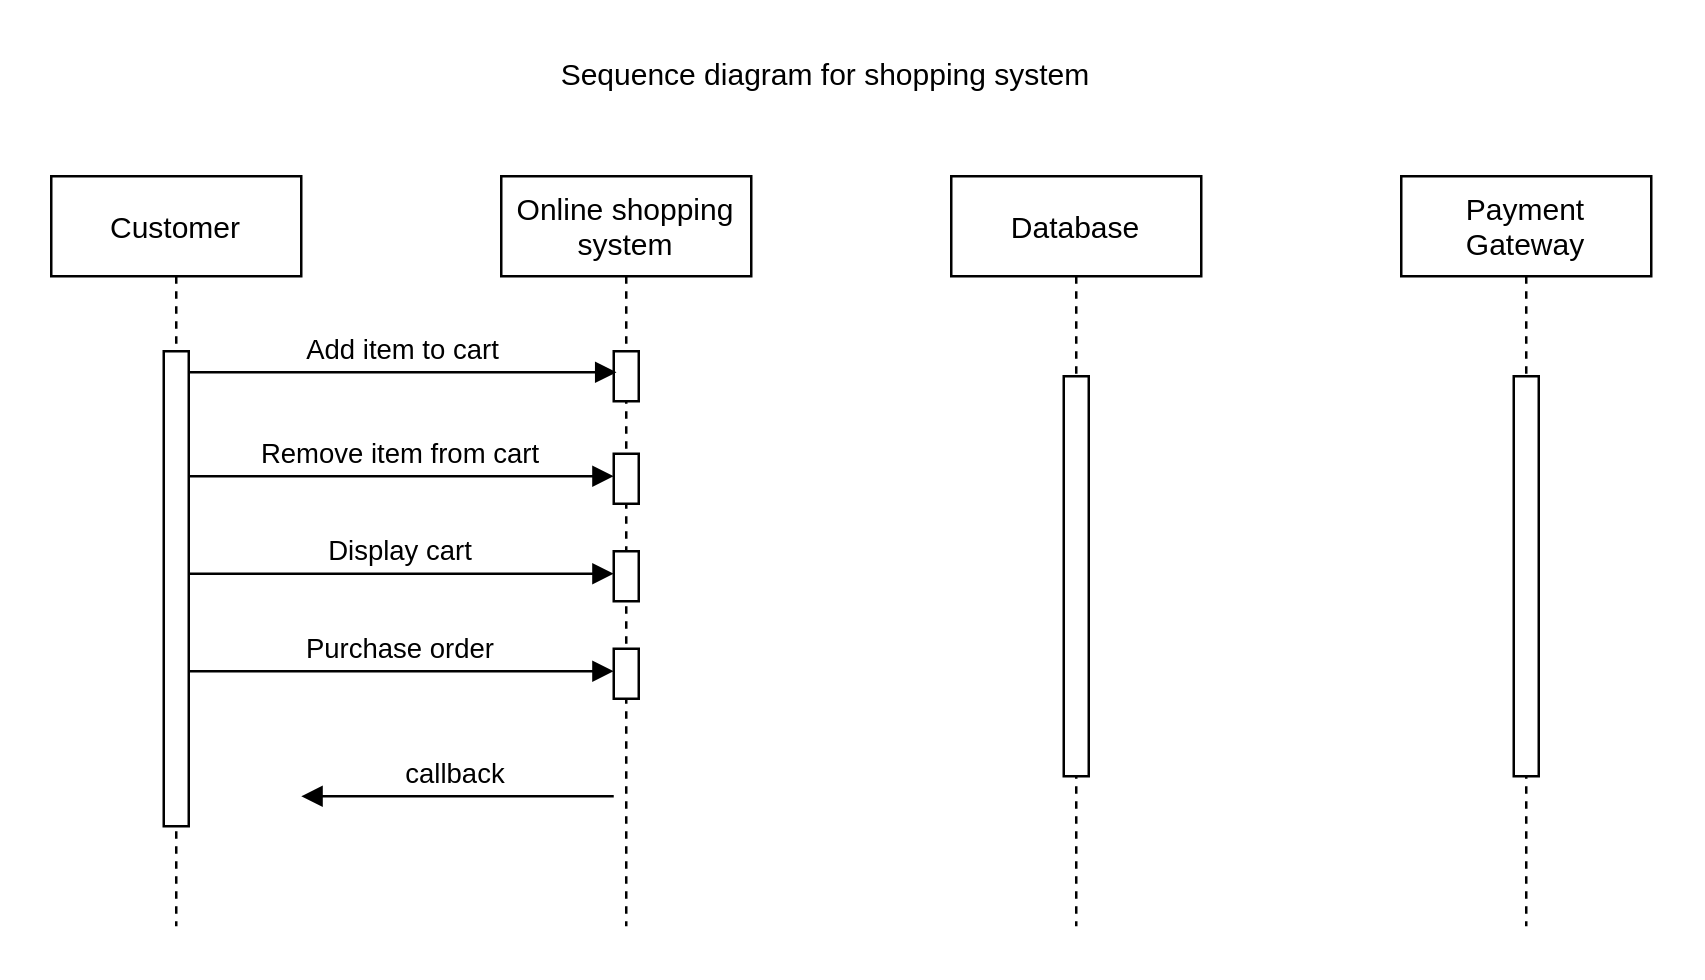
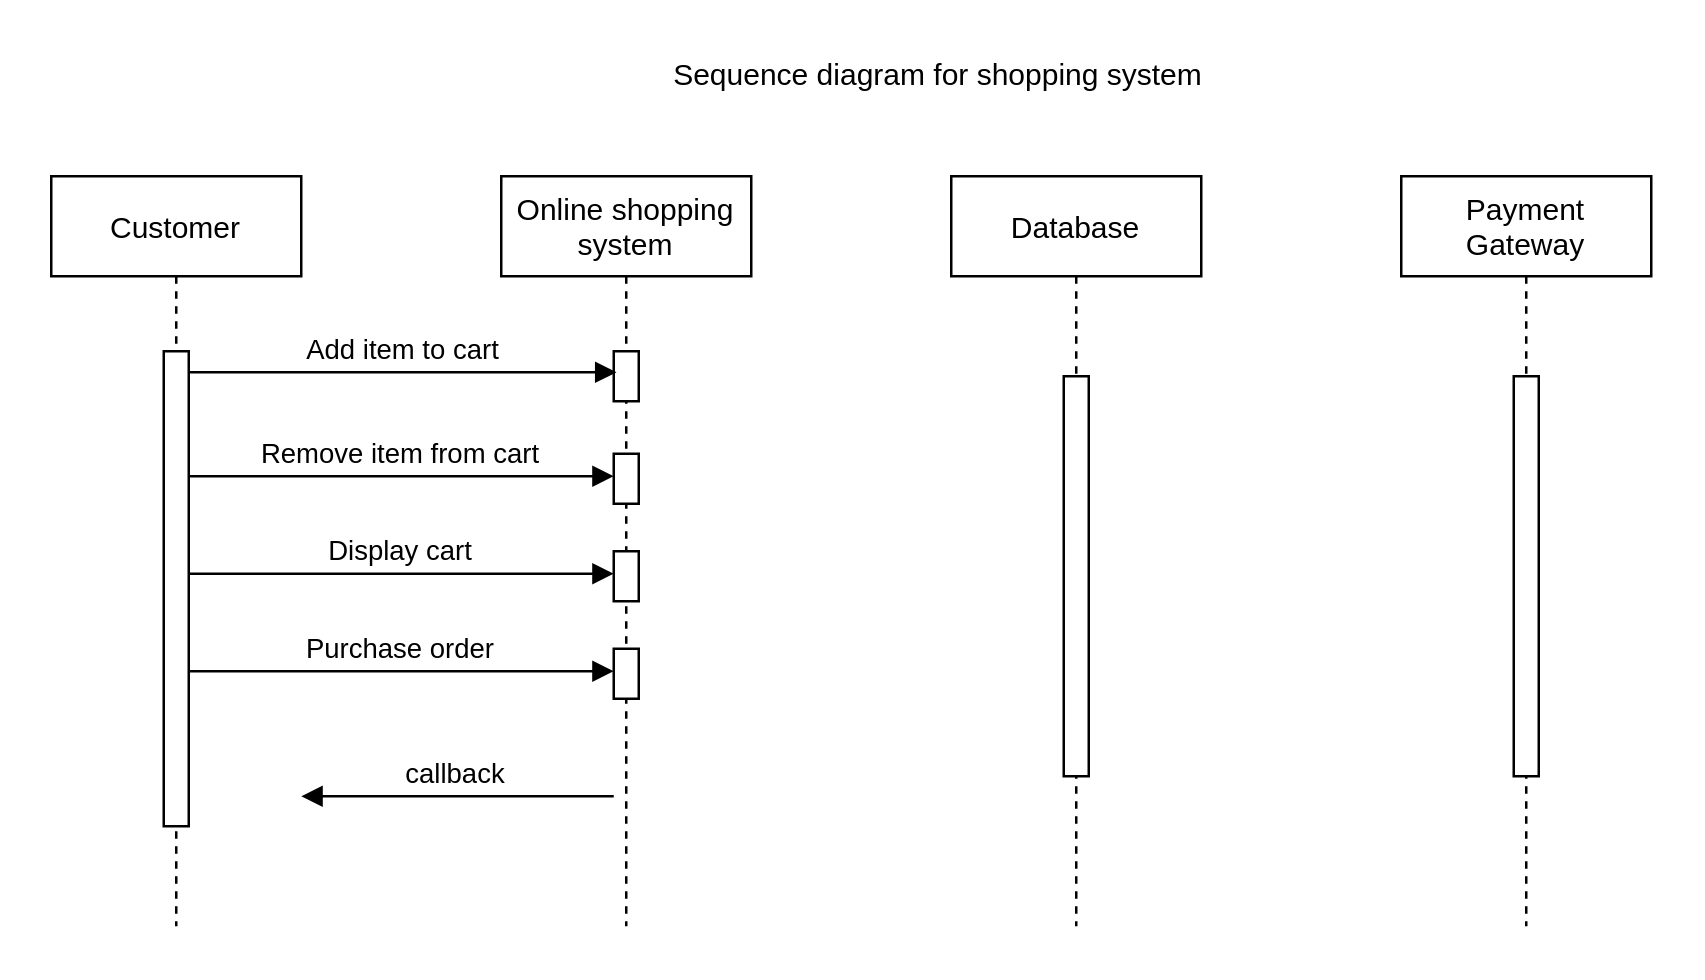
node "Sequence diagram for shopping system": moved (826, 76) -> (939, 76)
